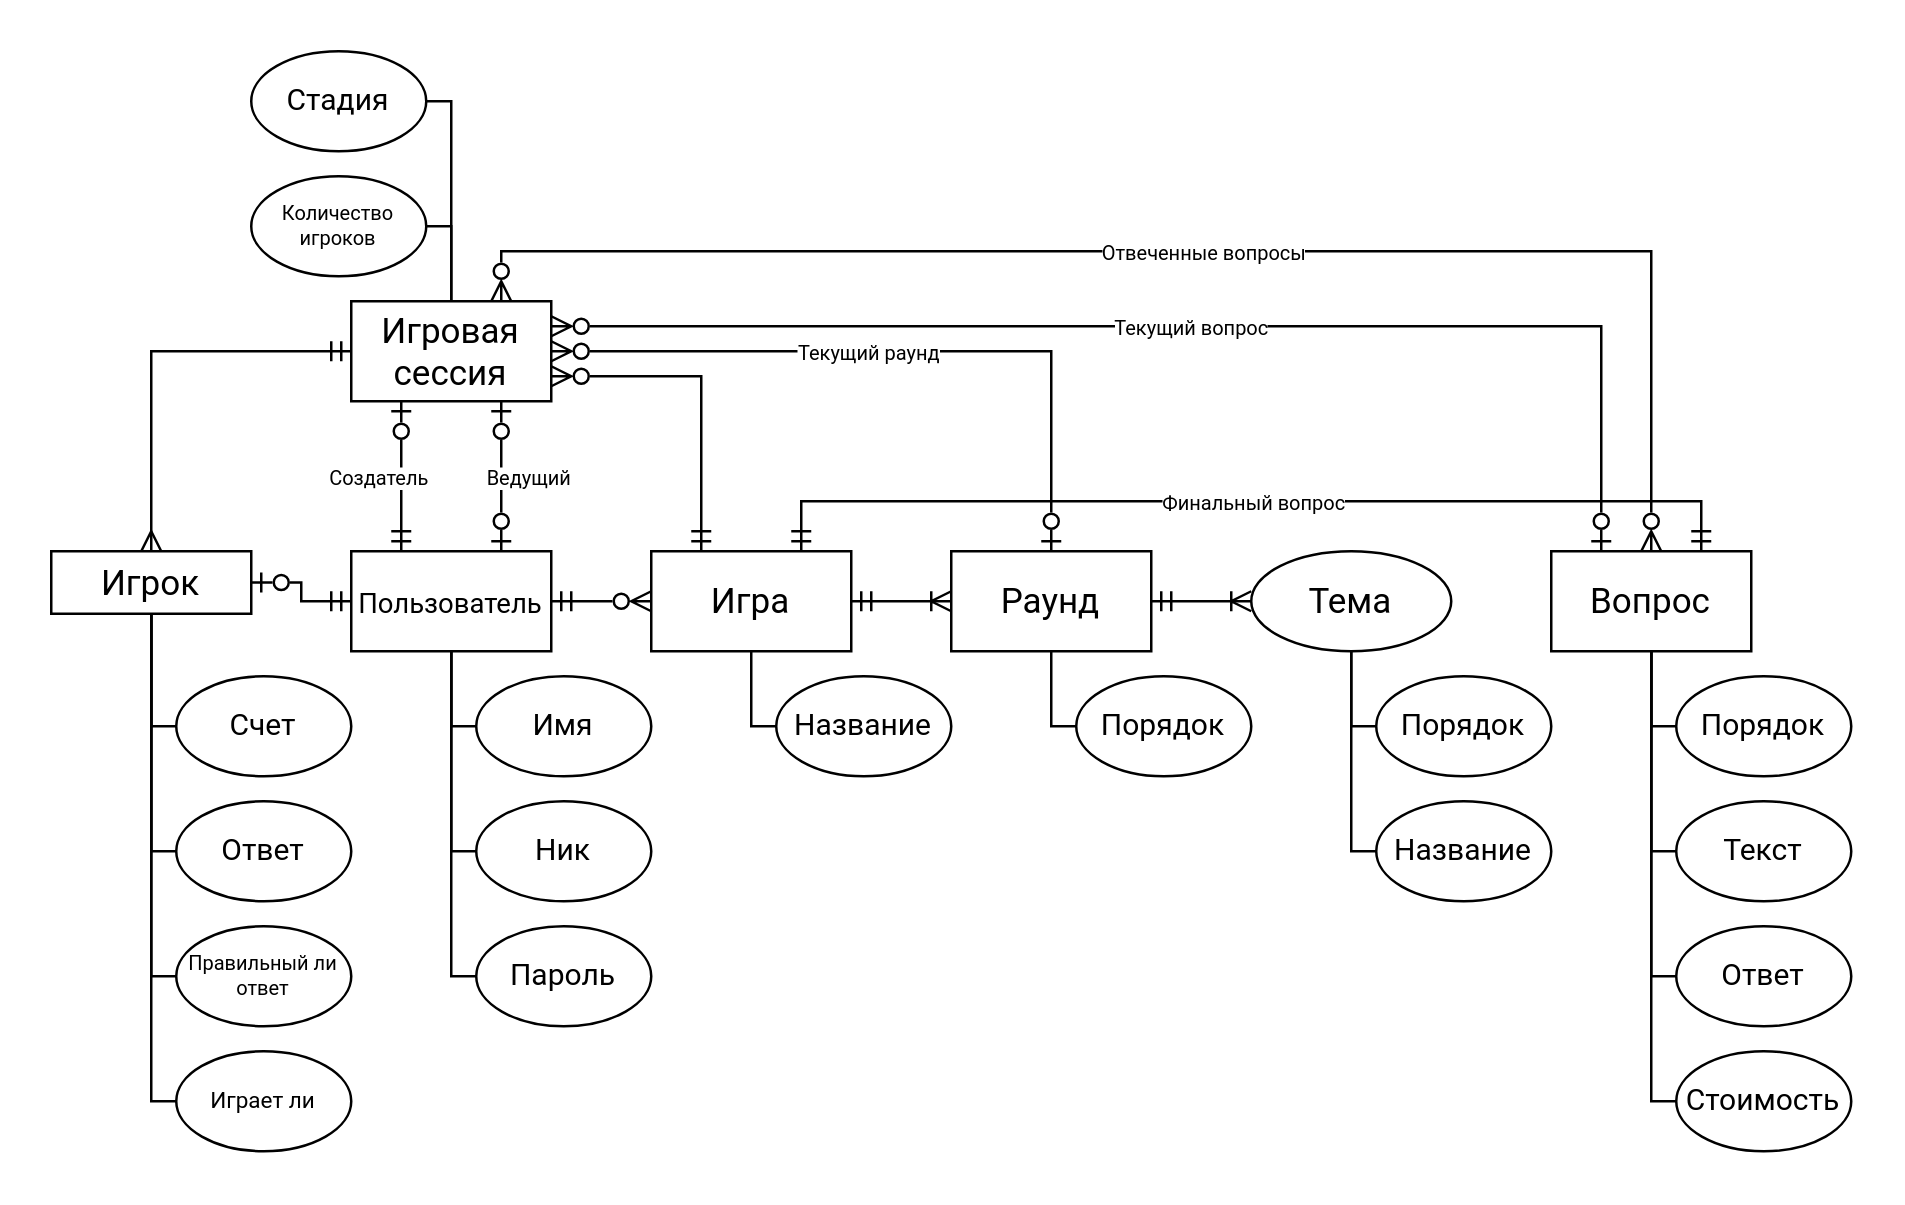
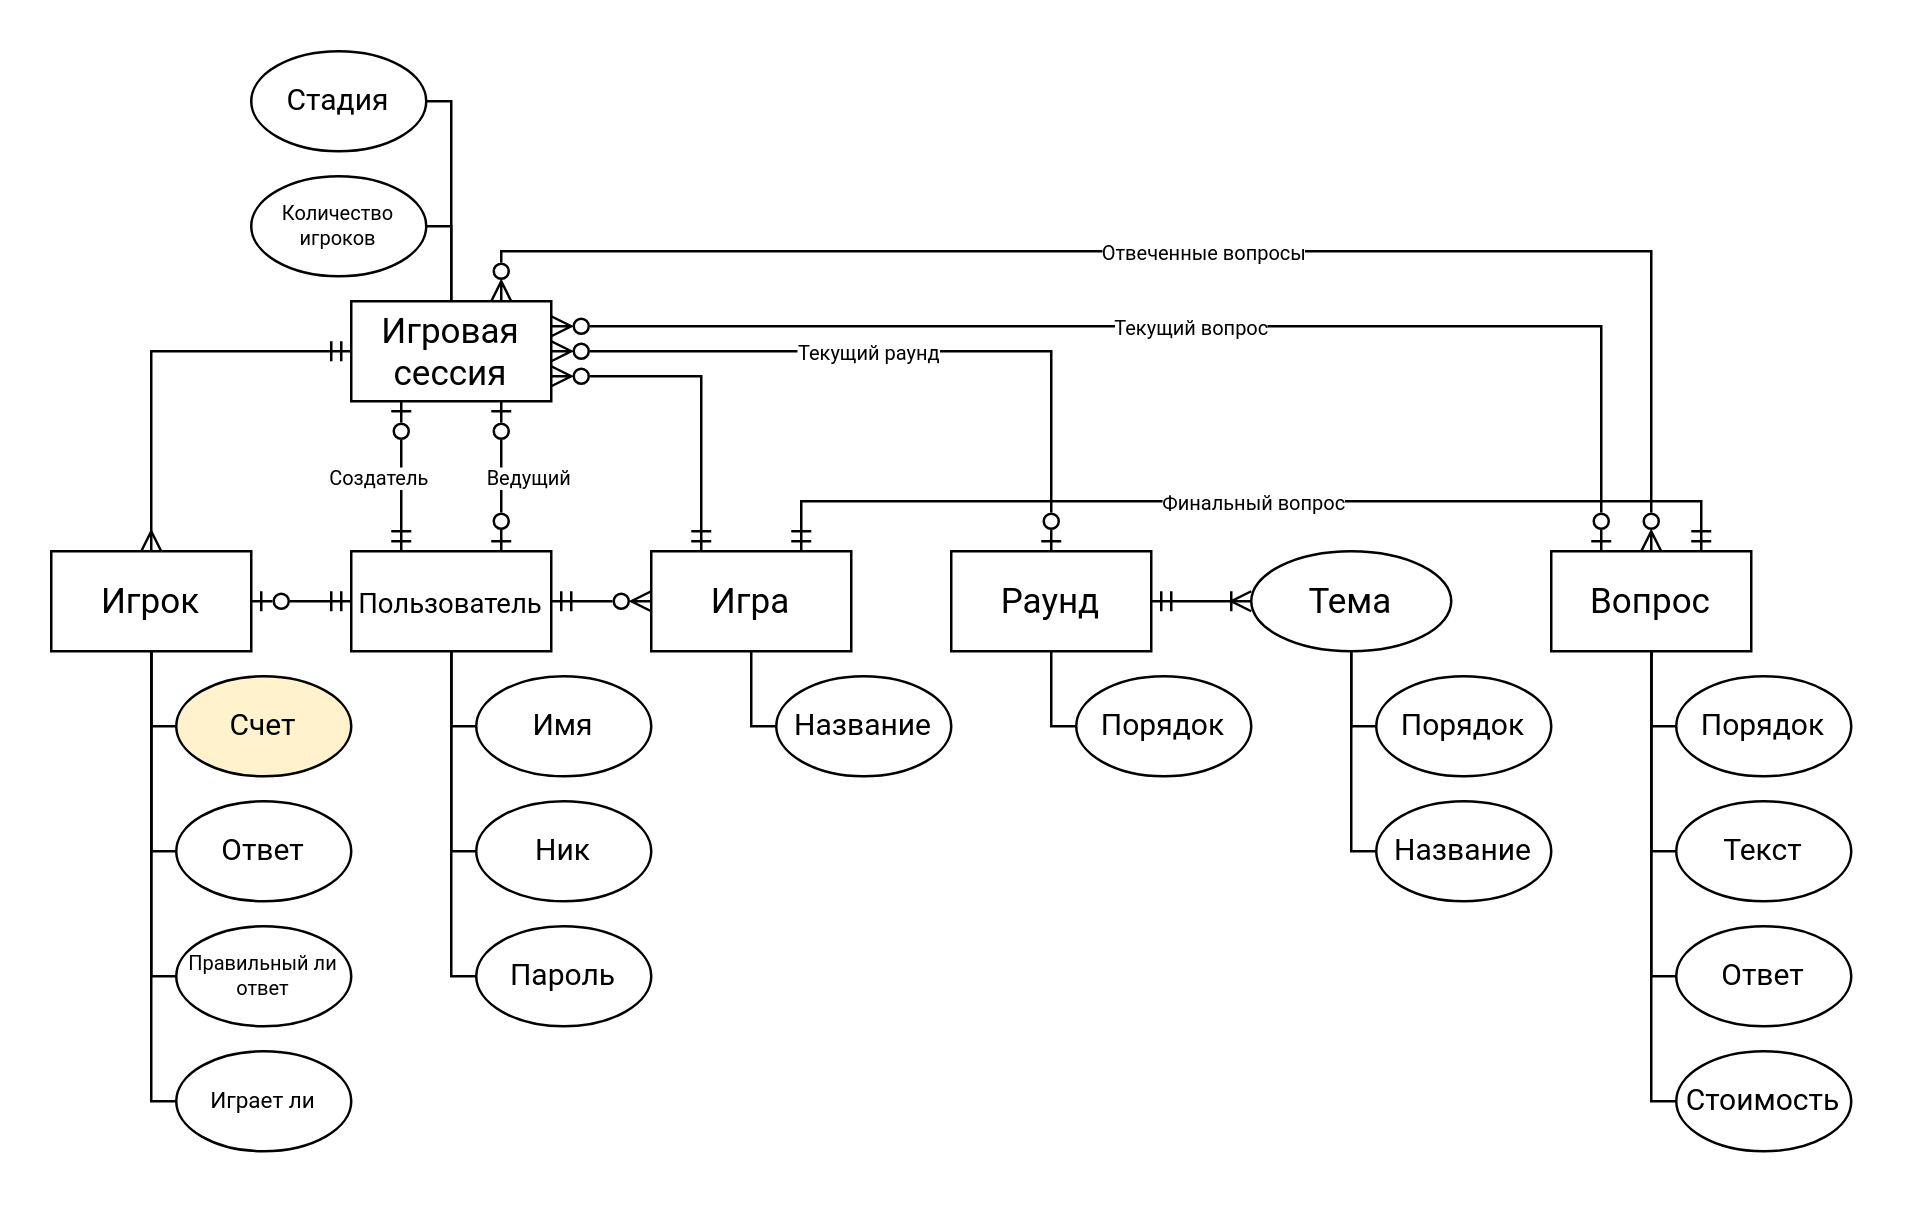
node "Игрок": size 200x63 -> 200x100
edge "Игра" -- "Раунд": removed
node "Счет": fillcolor #ffffff -> #fff2cc
